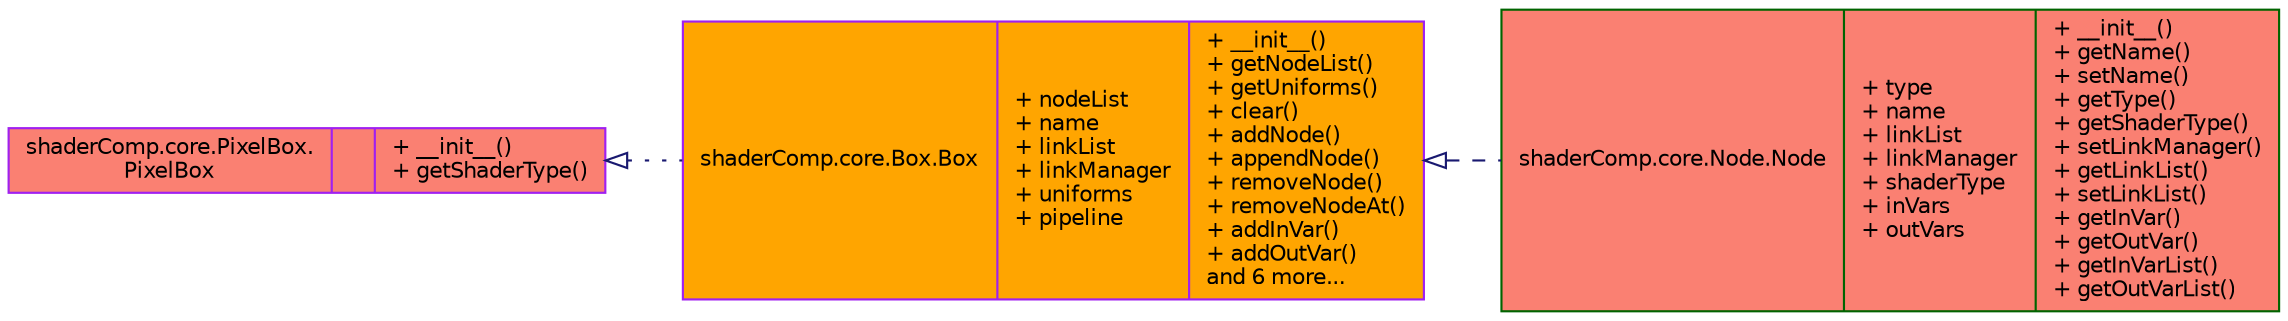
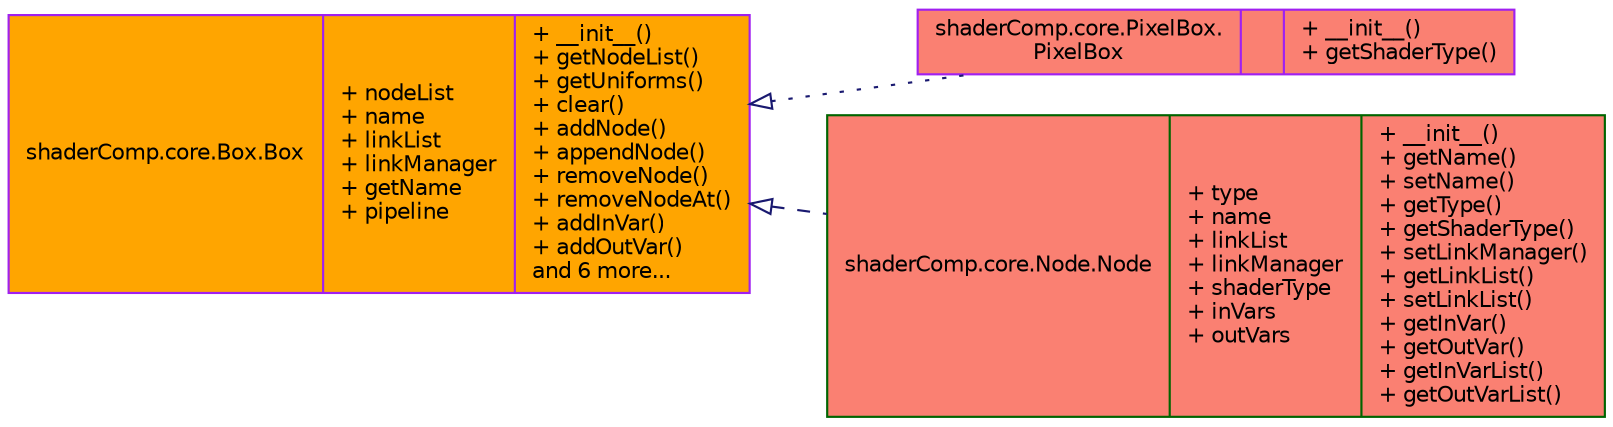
edge "shaderComp.core.Box.Box" -> "shaderComp.core.PixelBox.": reversed
node "shaderComp.core.Box.Box": text "+ uniforms" -> "+ getName"
